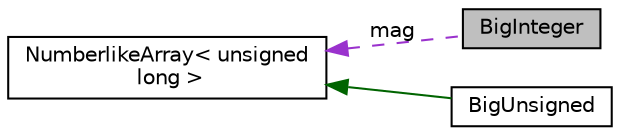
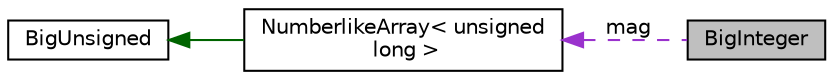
edge "BigUnsigned" -> "NumberlikeArray< unsigned long >": reversed
